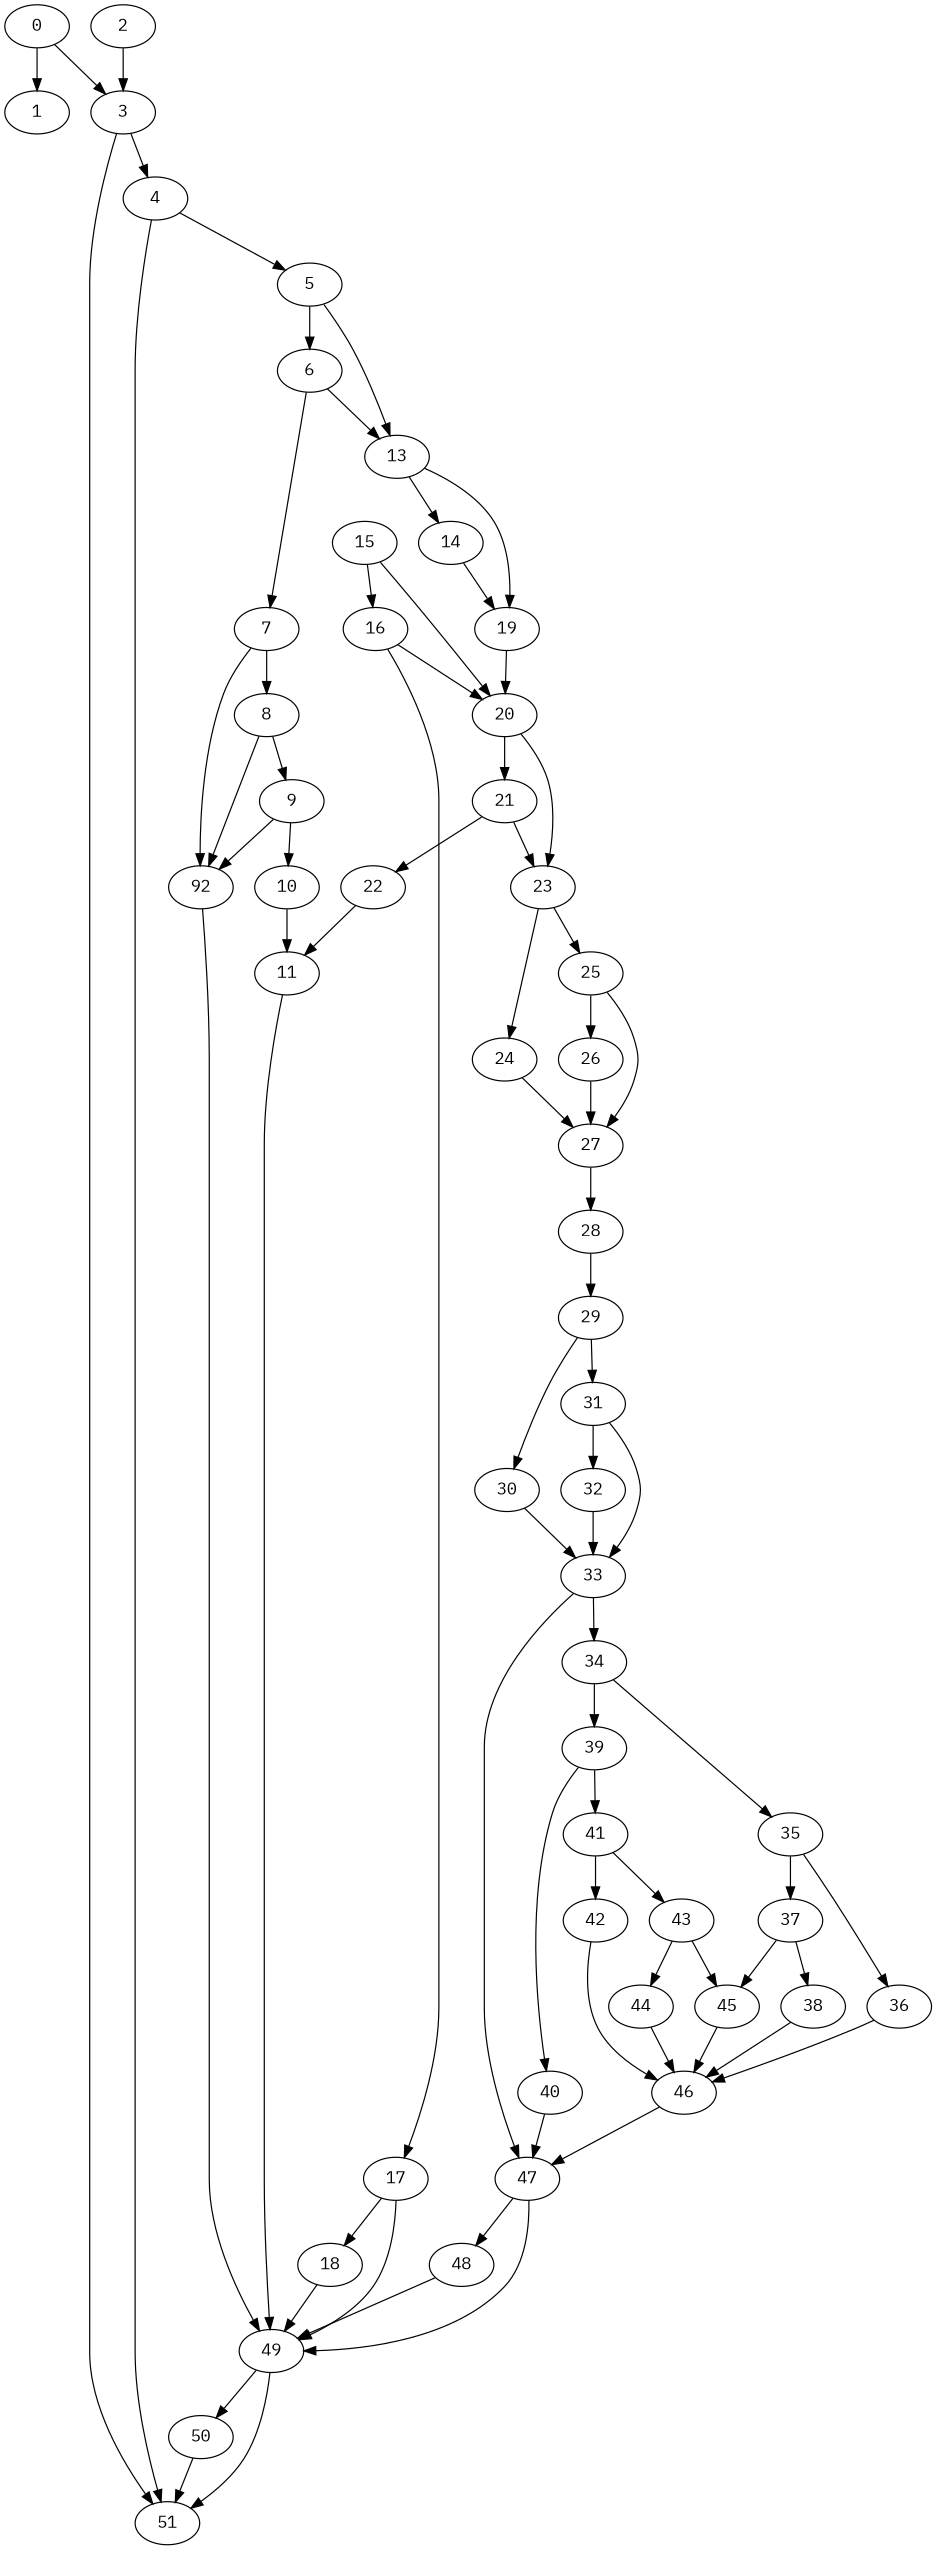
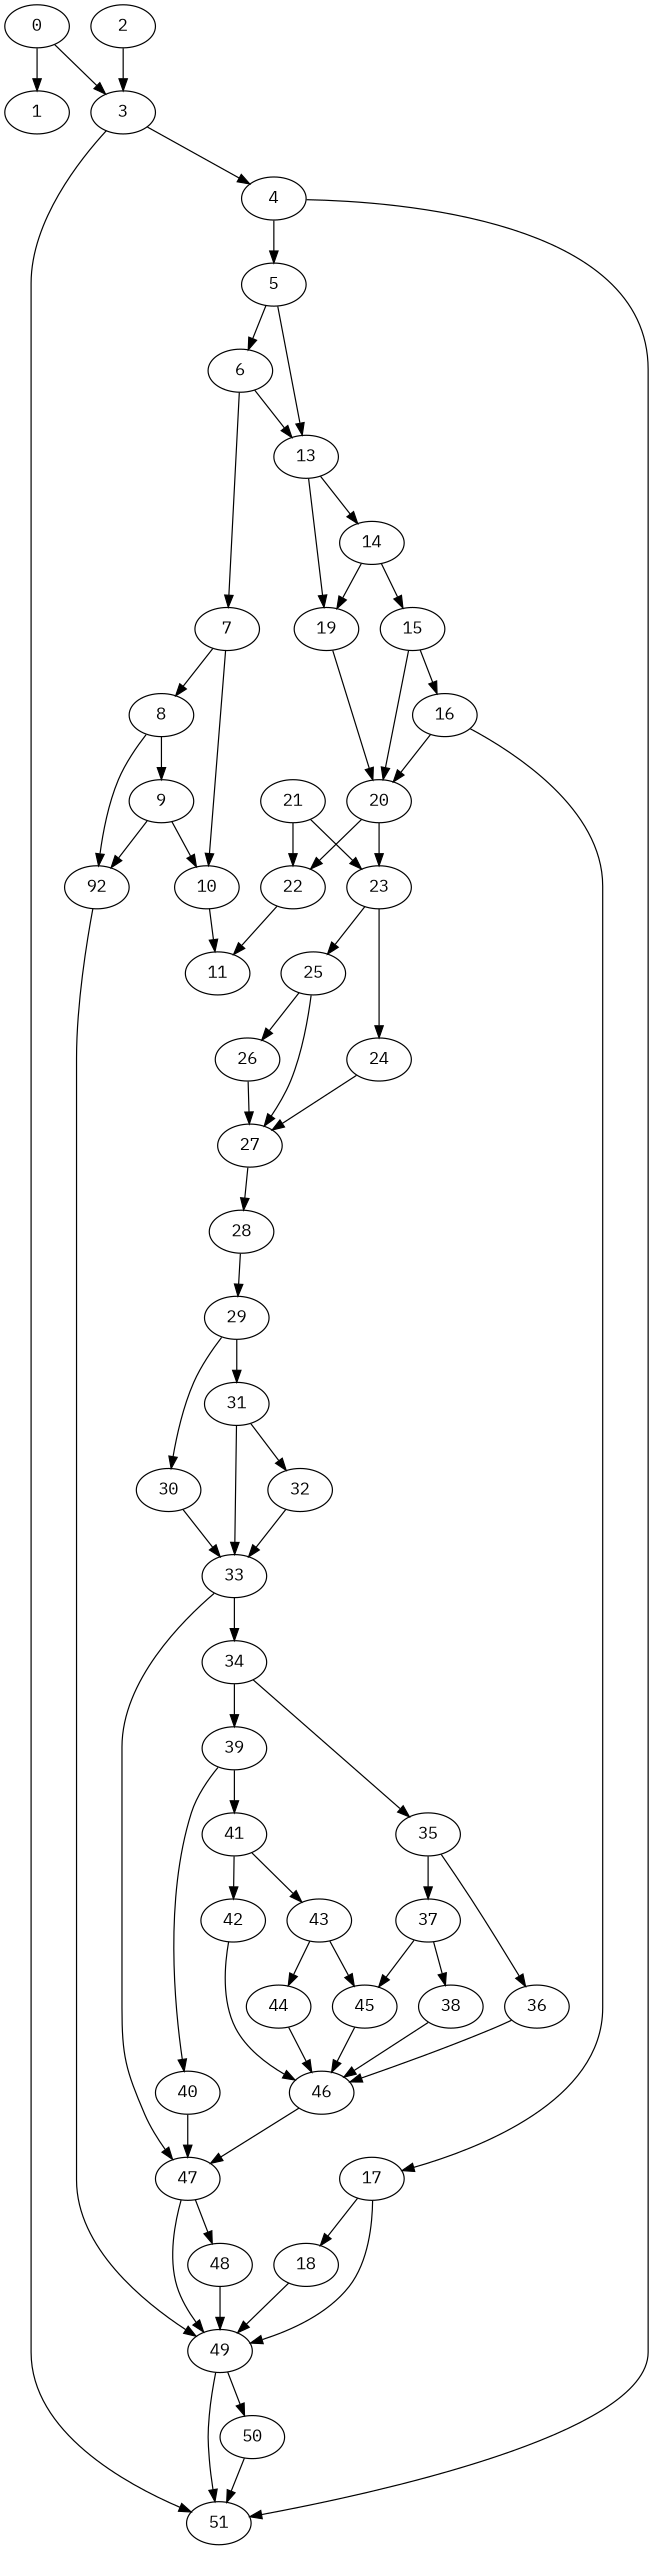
edge "14" -> "15": added
edge "7" -> "92": now "7" -> "10"
edge "20" -> "21": now "20" -> "22"
edge "11" -> "49": removed
